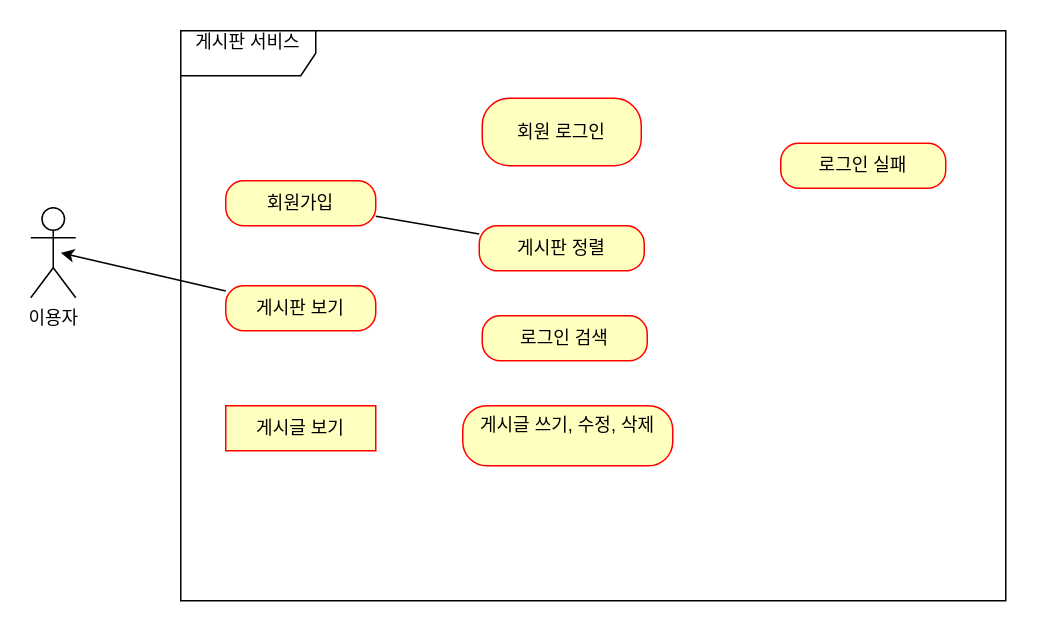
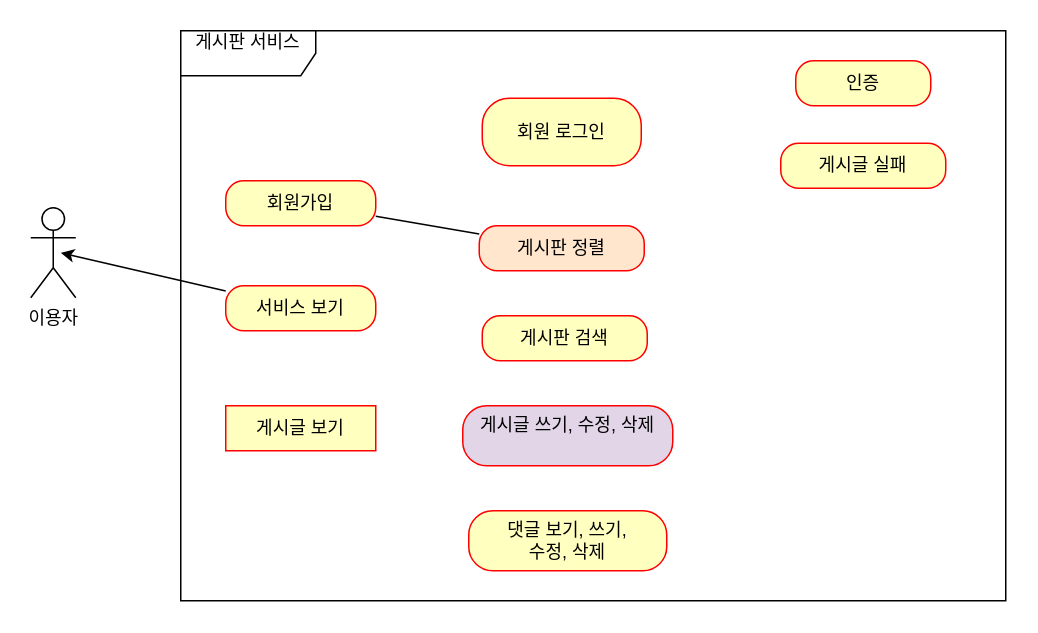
node "인증": added
node "로그인 실패": label "로그인 실패" -> "게시글 실패"
node "게시판 정렬": fillcolor #ffffc0 -> #ffe6cc
node "게시판 보기": label "게시판 보기" -> "서비스 보기"
node "로그인 검색": label "로그인 검색" -> "게시판 검색"
node "게시글 쓰기, 수정, 삭제": fillcolor #ffffc0 -> #e1d5e7
node "댓글 보기, 쓰기, 수정, 삭제": added
